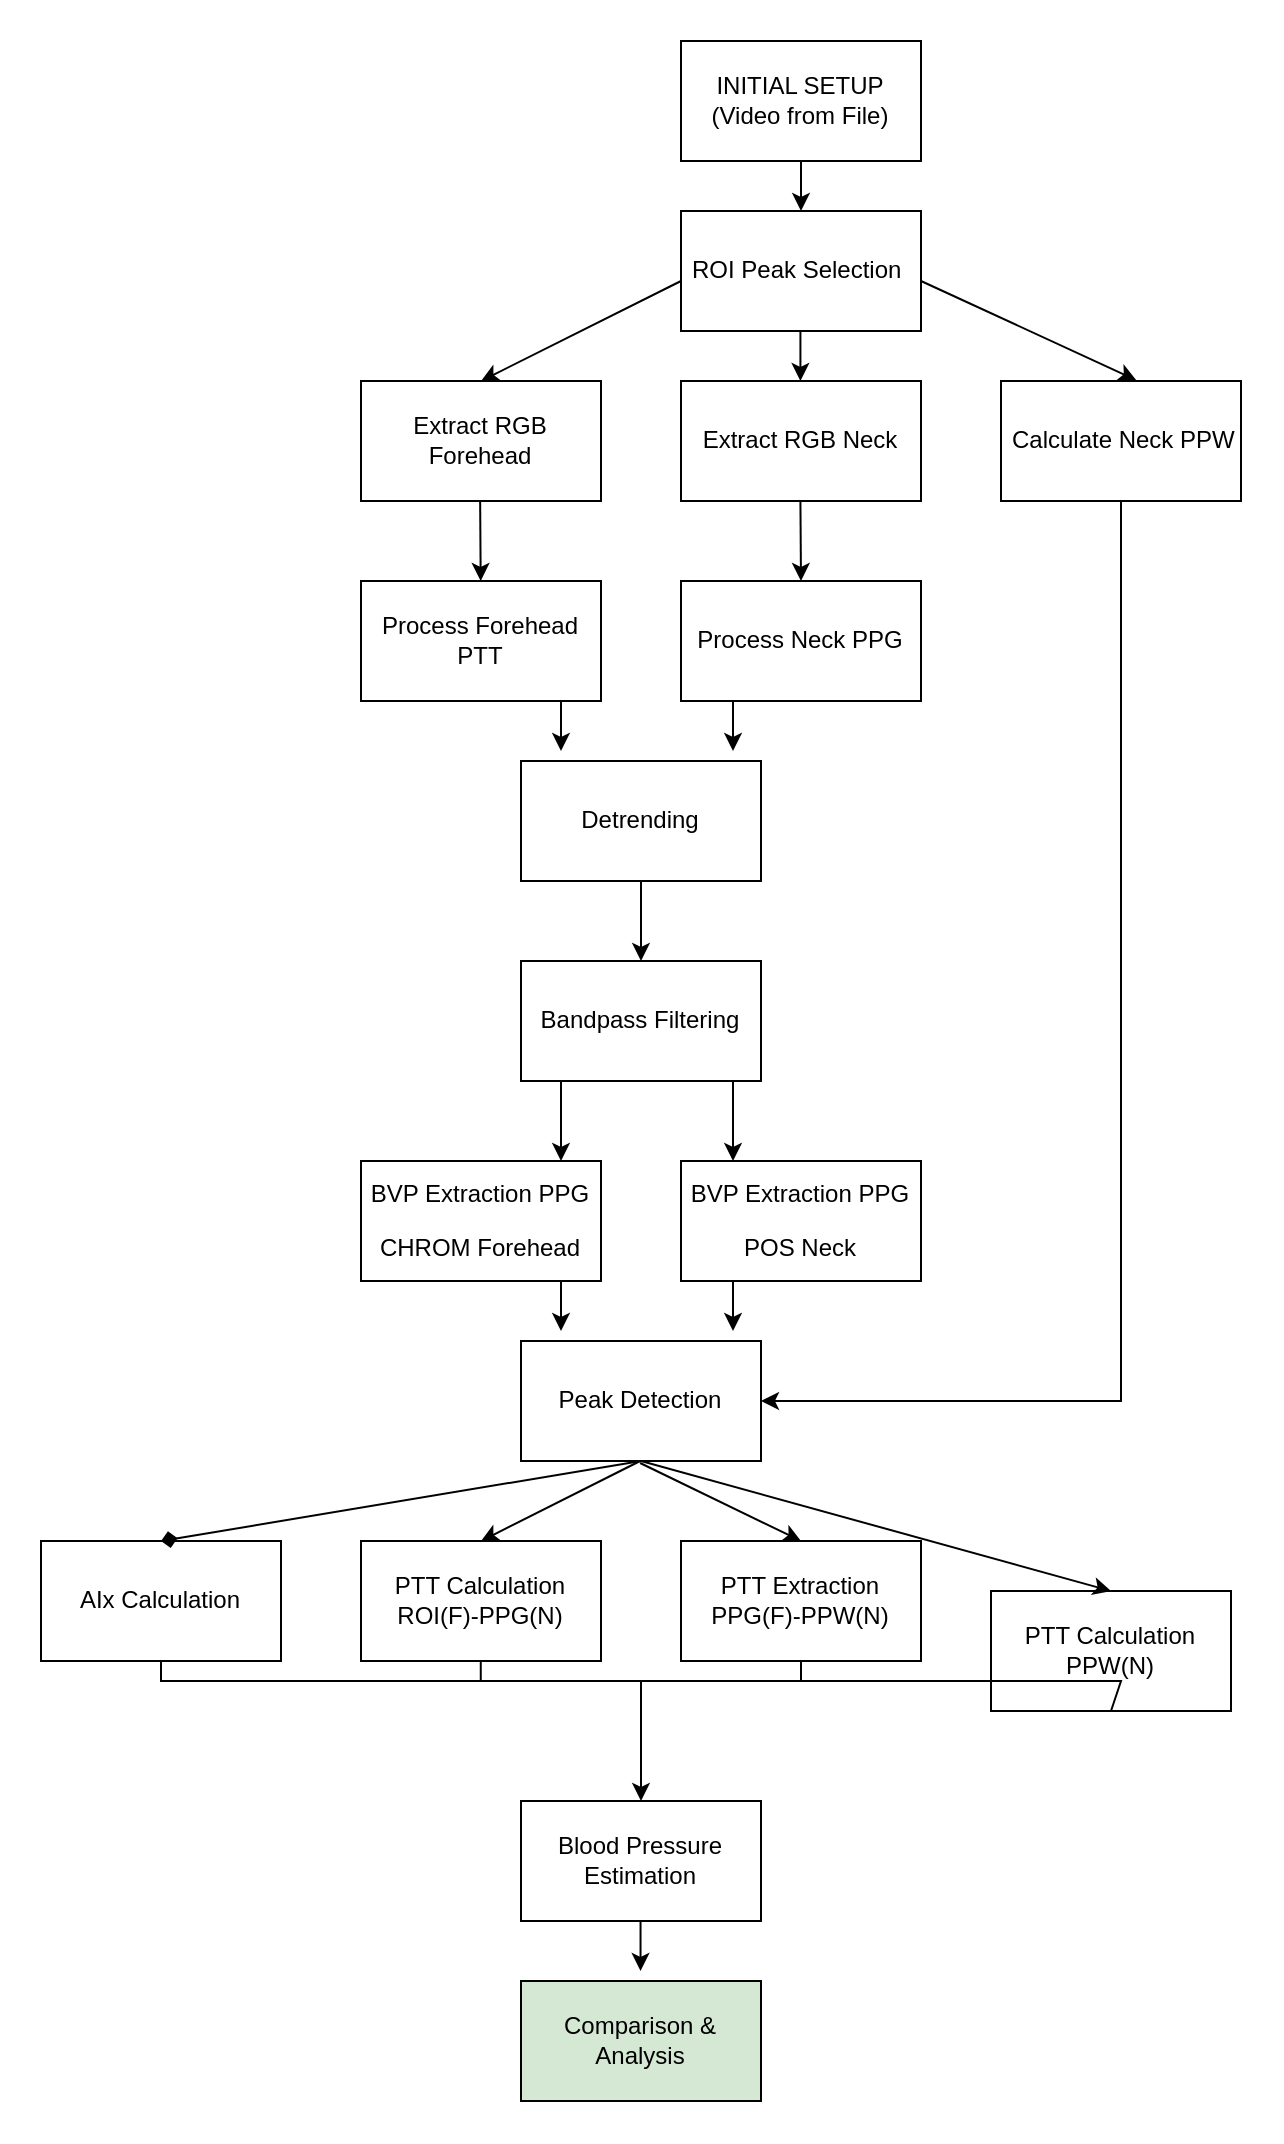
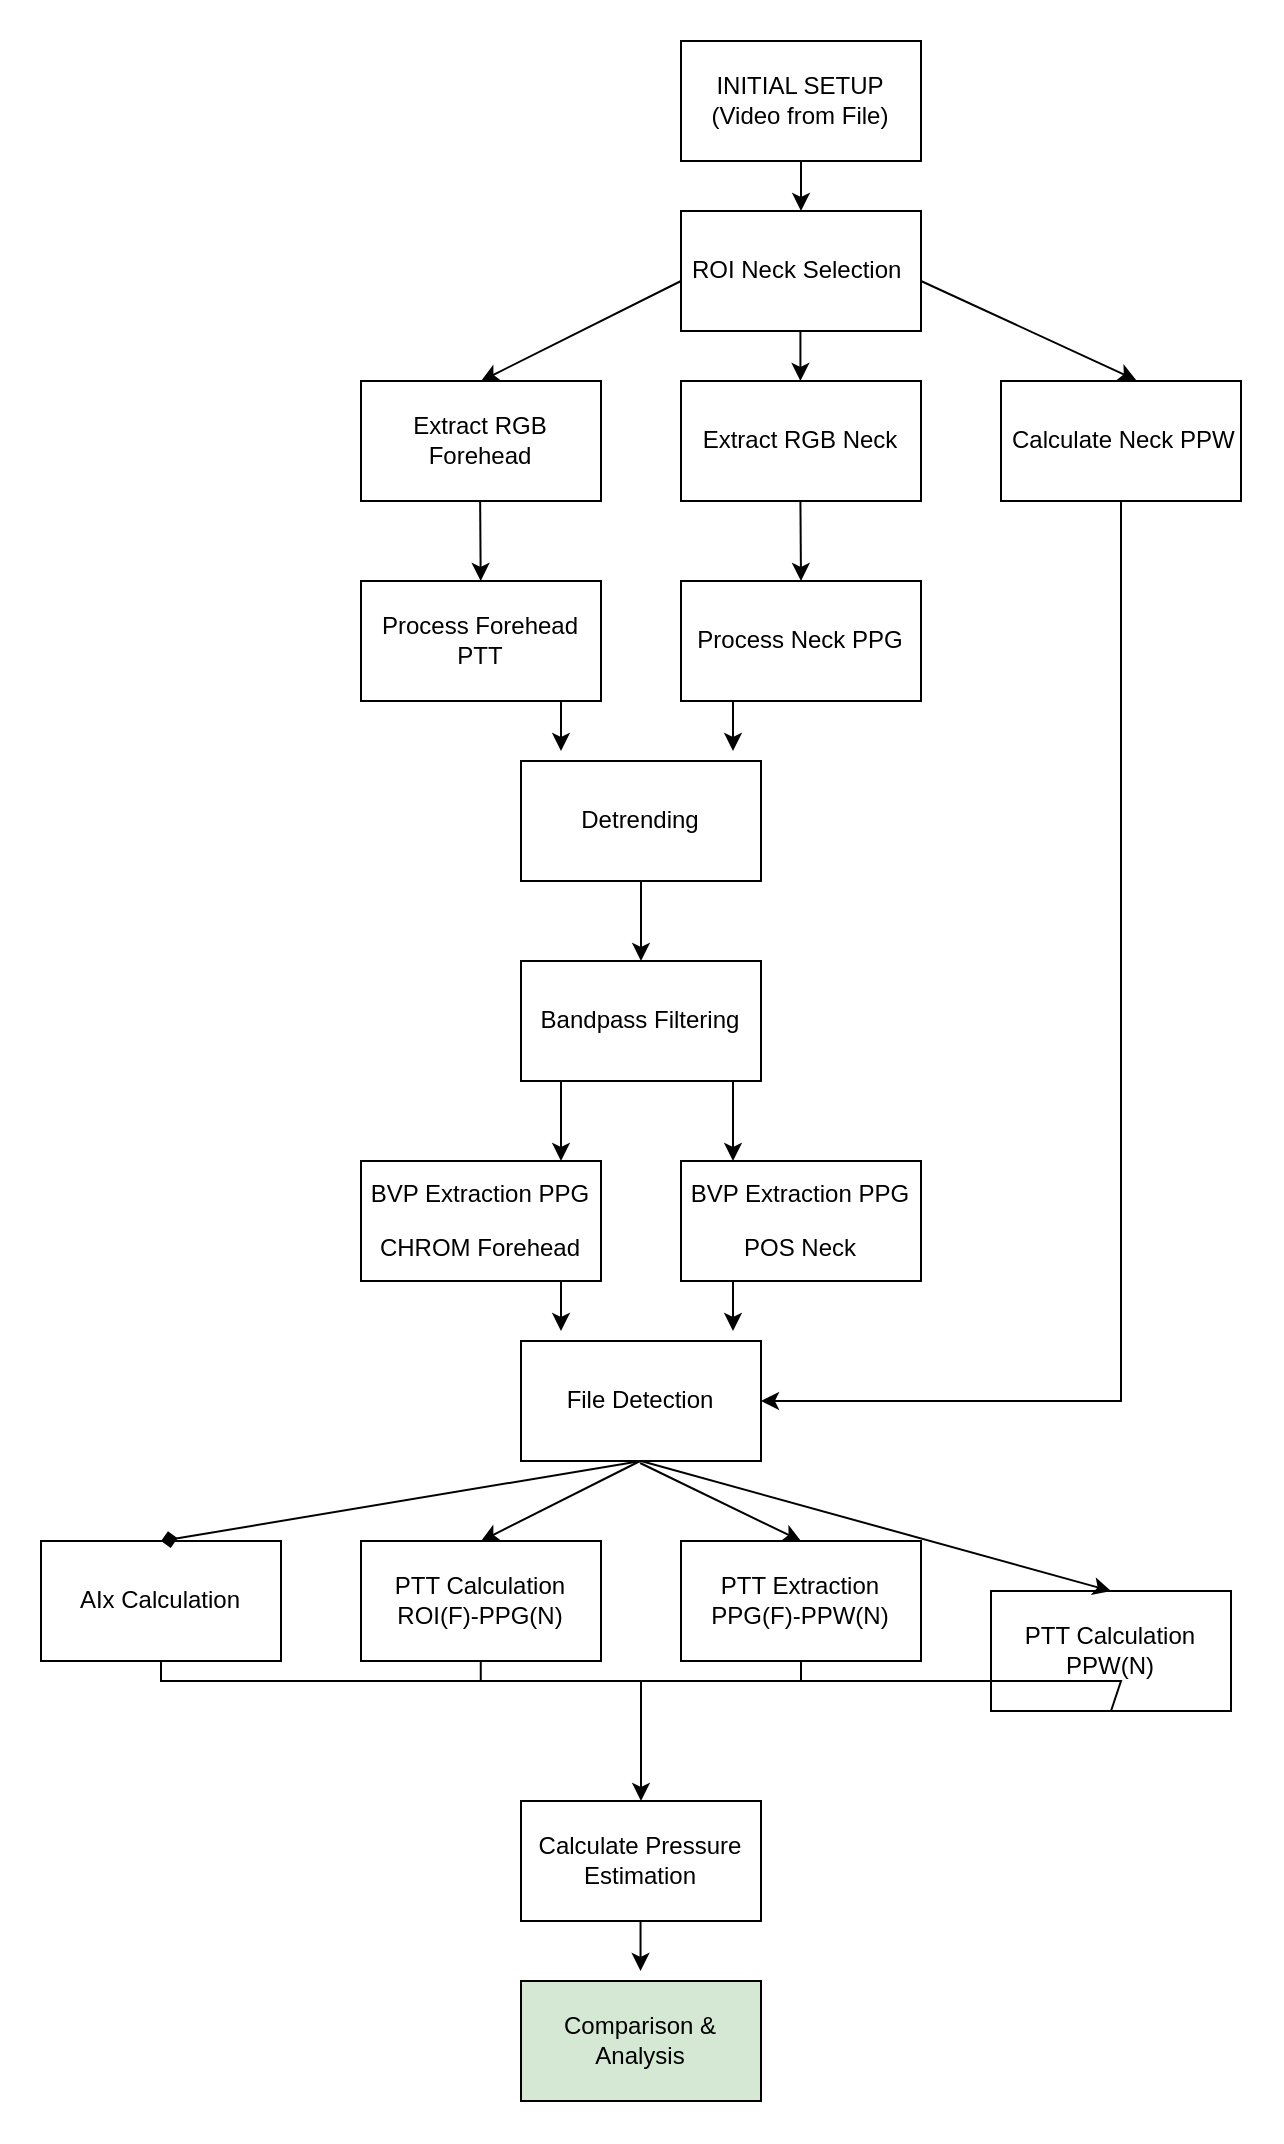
node "ROI Peak Selection": label "ROI Peak Selection" -> "ROI Neck Selection"
node "Peak Detection": label "Peak Detection" -> "File Detection"
node "Blood Pressure Estimation": label "Blood Pressure Estimation" -> "Calculate Pressure Estimation"
